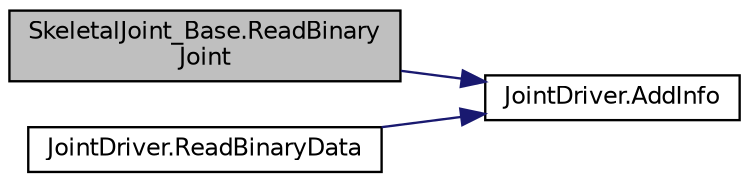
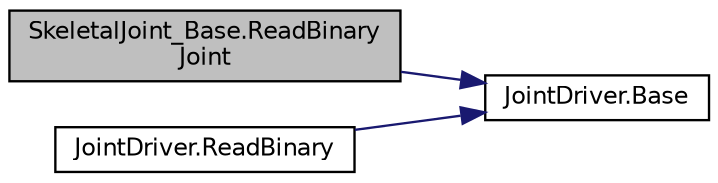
node "JointDriver.AddInfo": label "JointDriver.AddInfo" -> "JointDriver.Base"
node "JointDriver.ReadBinaryData": label "JointDriver.ReadBinaryData" -> "JointDriver.ReadBinary"
